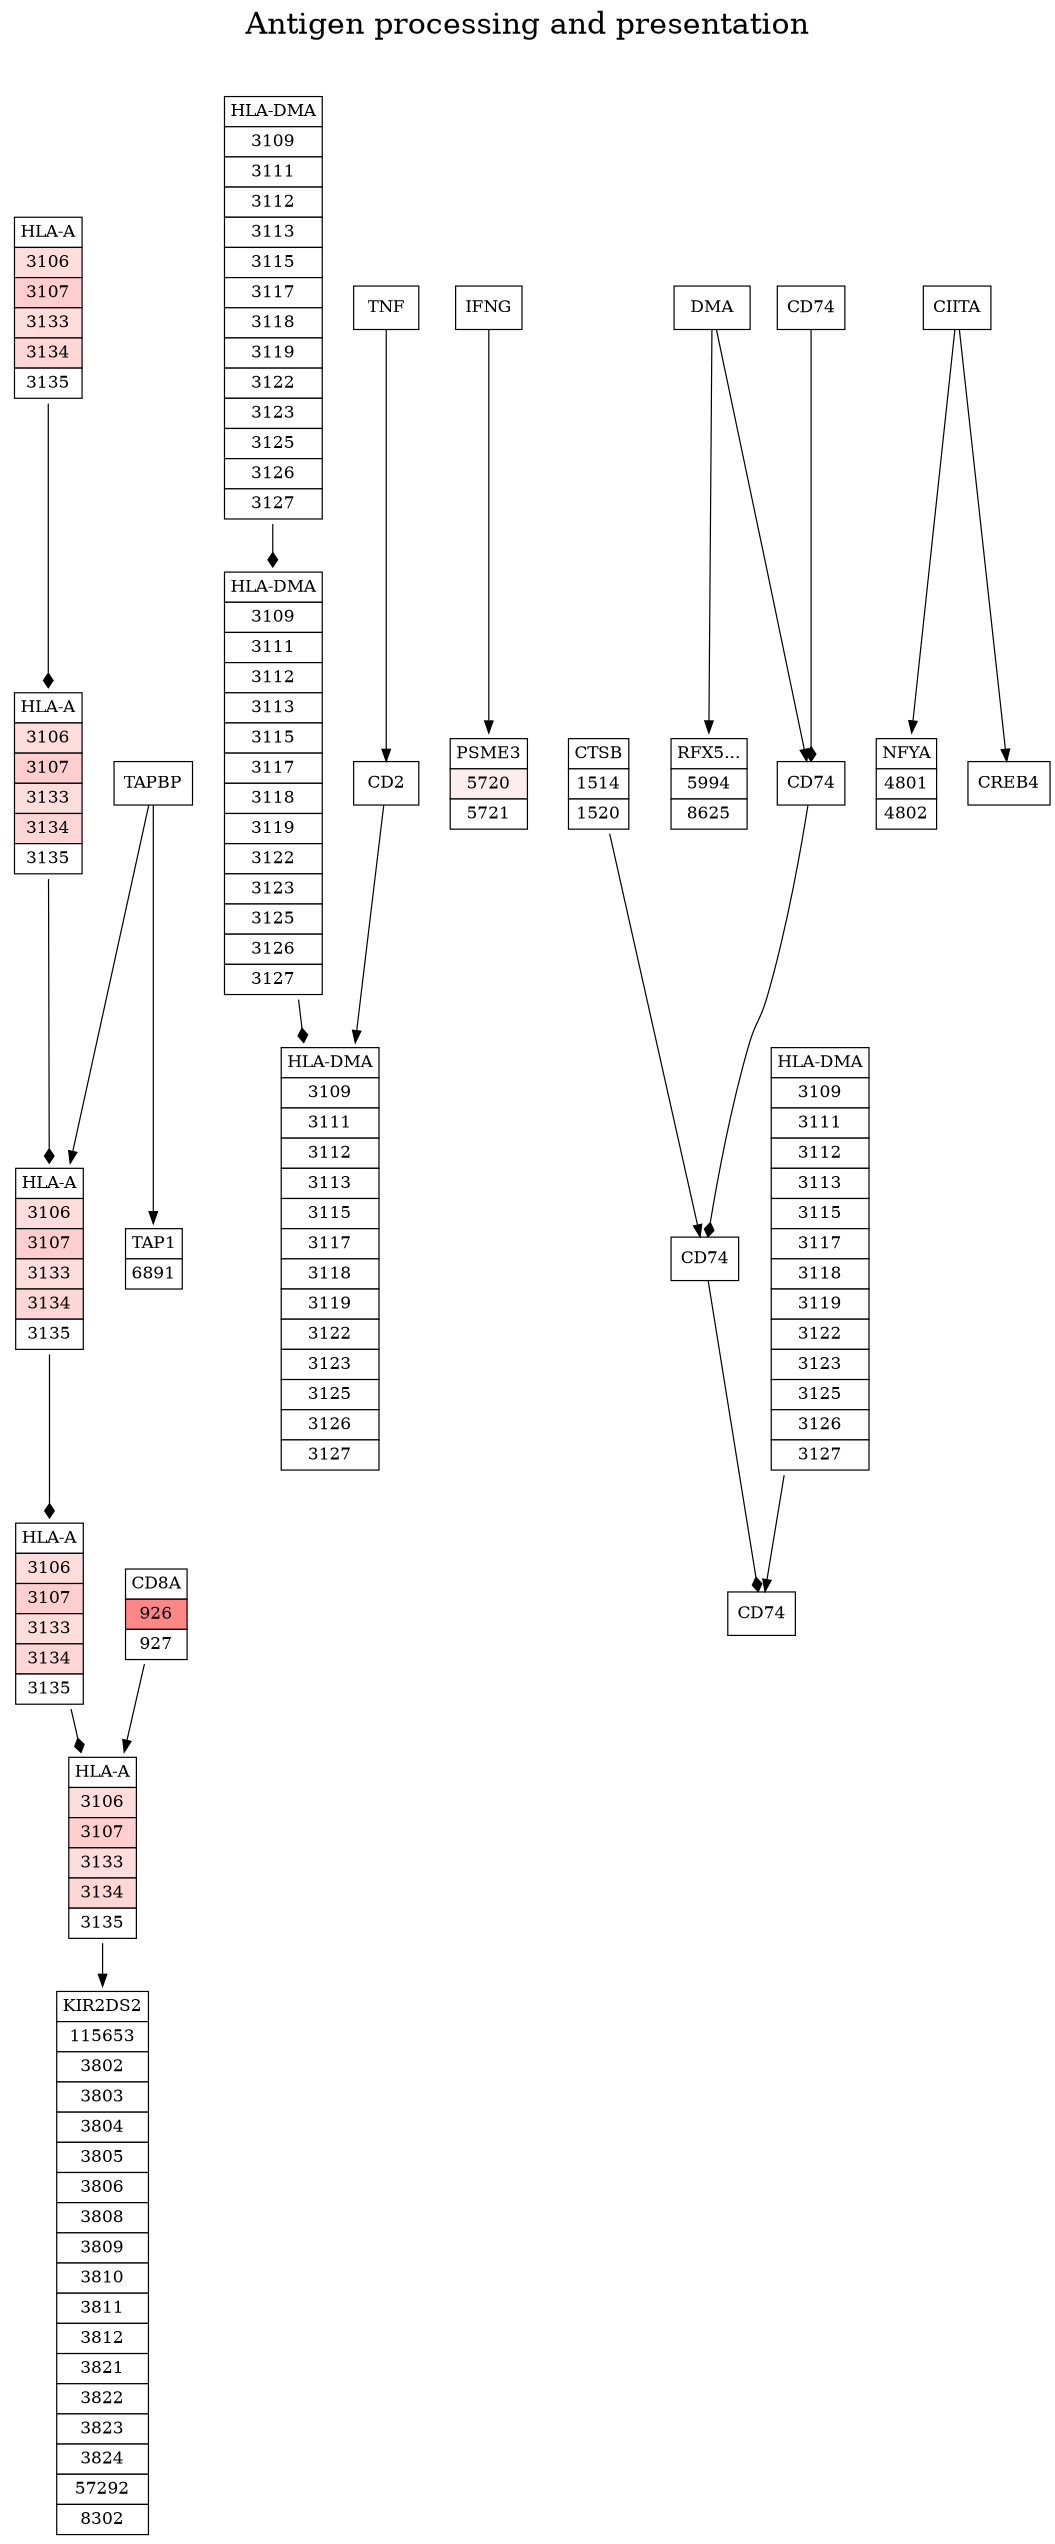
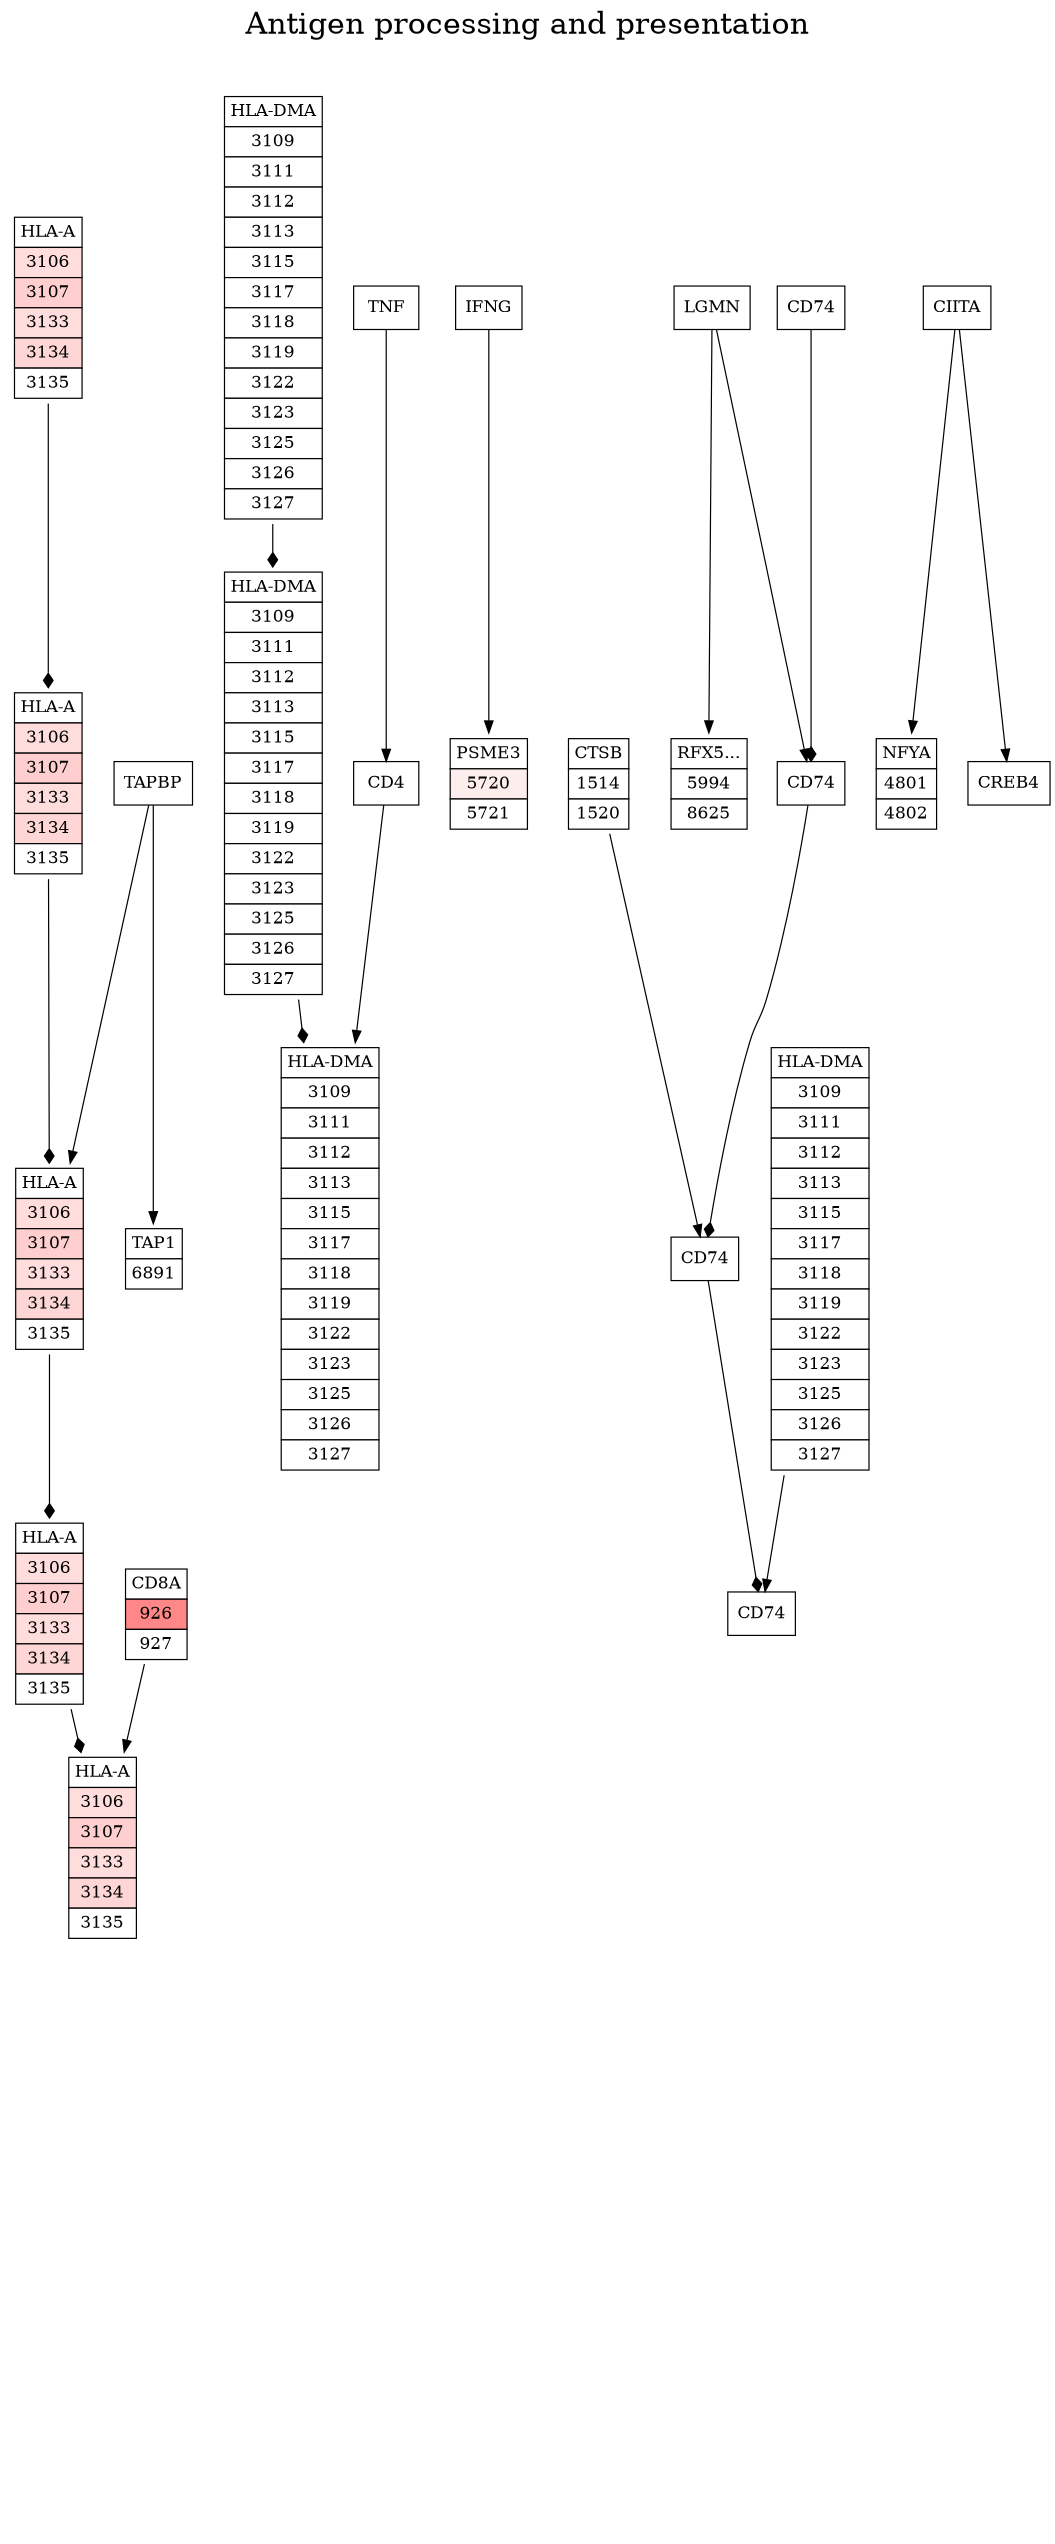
node "DMA": label "DMA" -> "LGMN"
node "CD2": label "CD2" -> "CD4"
node "KIR2DS2": removed
